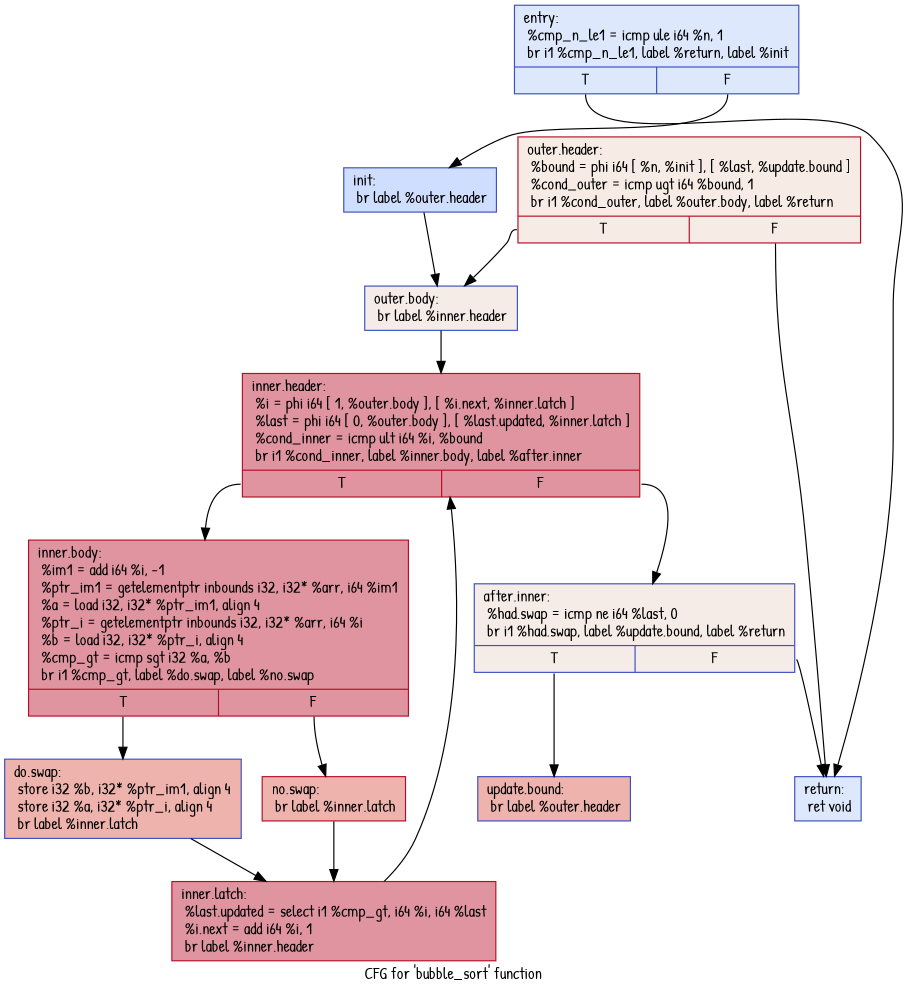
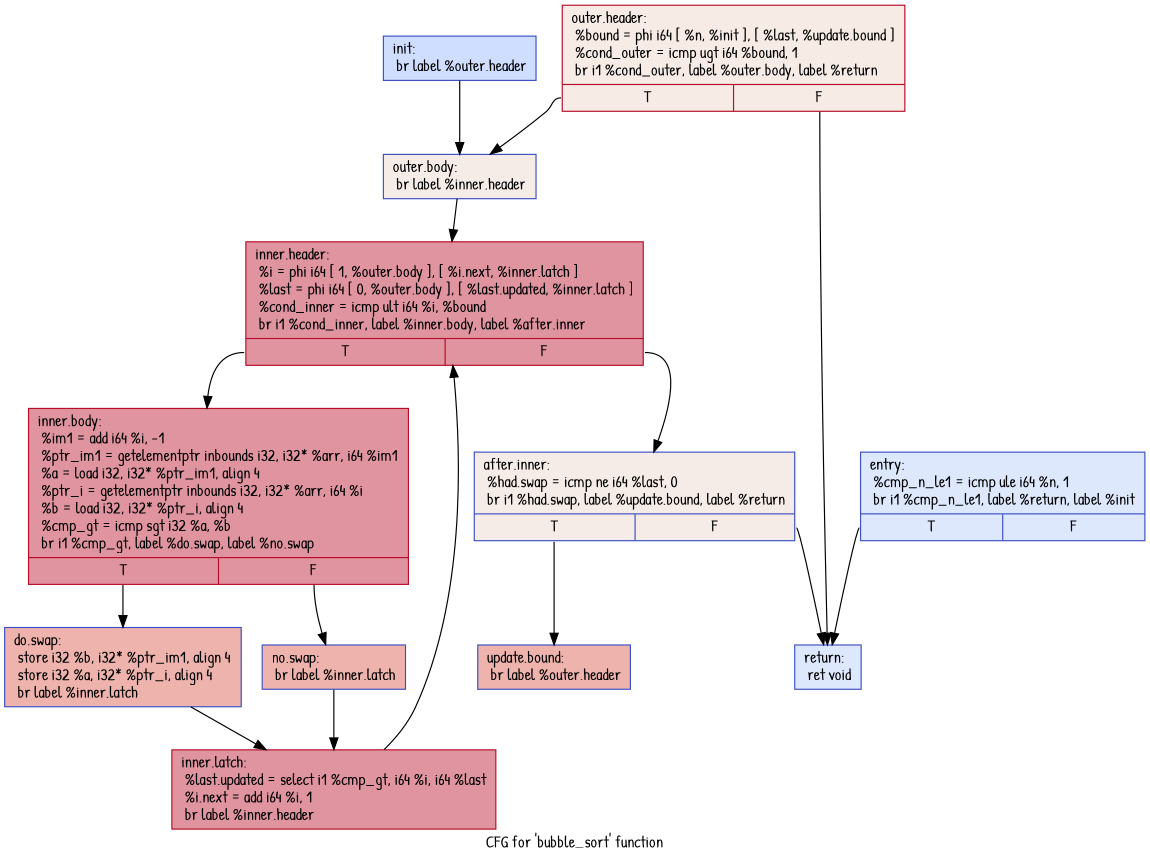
edge "entry:" -> "init:": removed
node "no.swap:": color #b70d28ff -> #3d50c3ff
